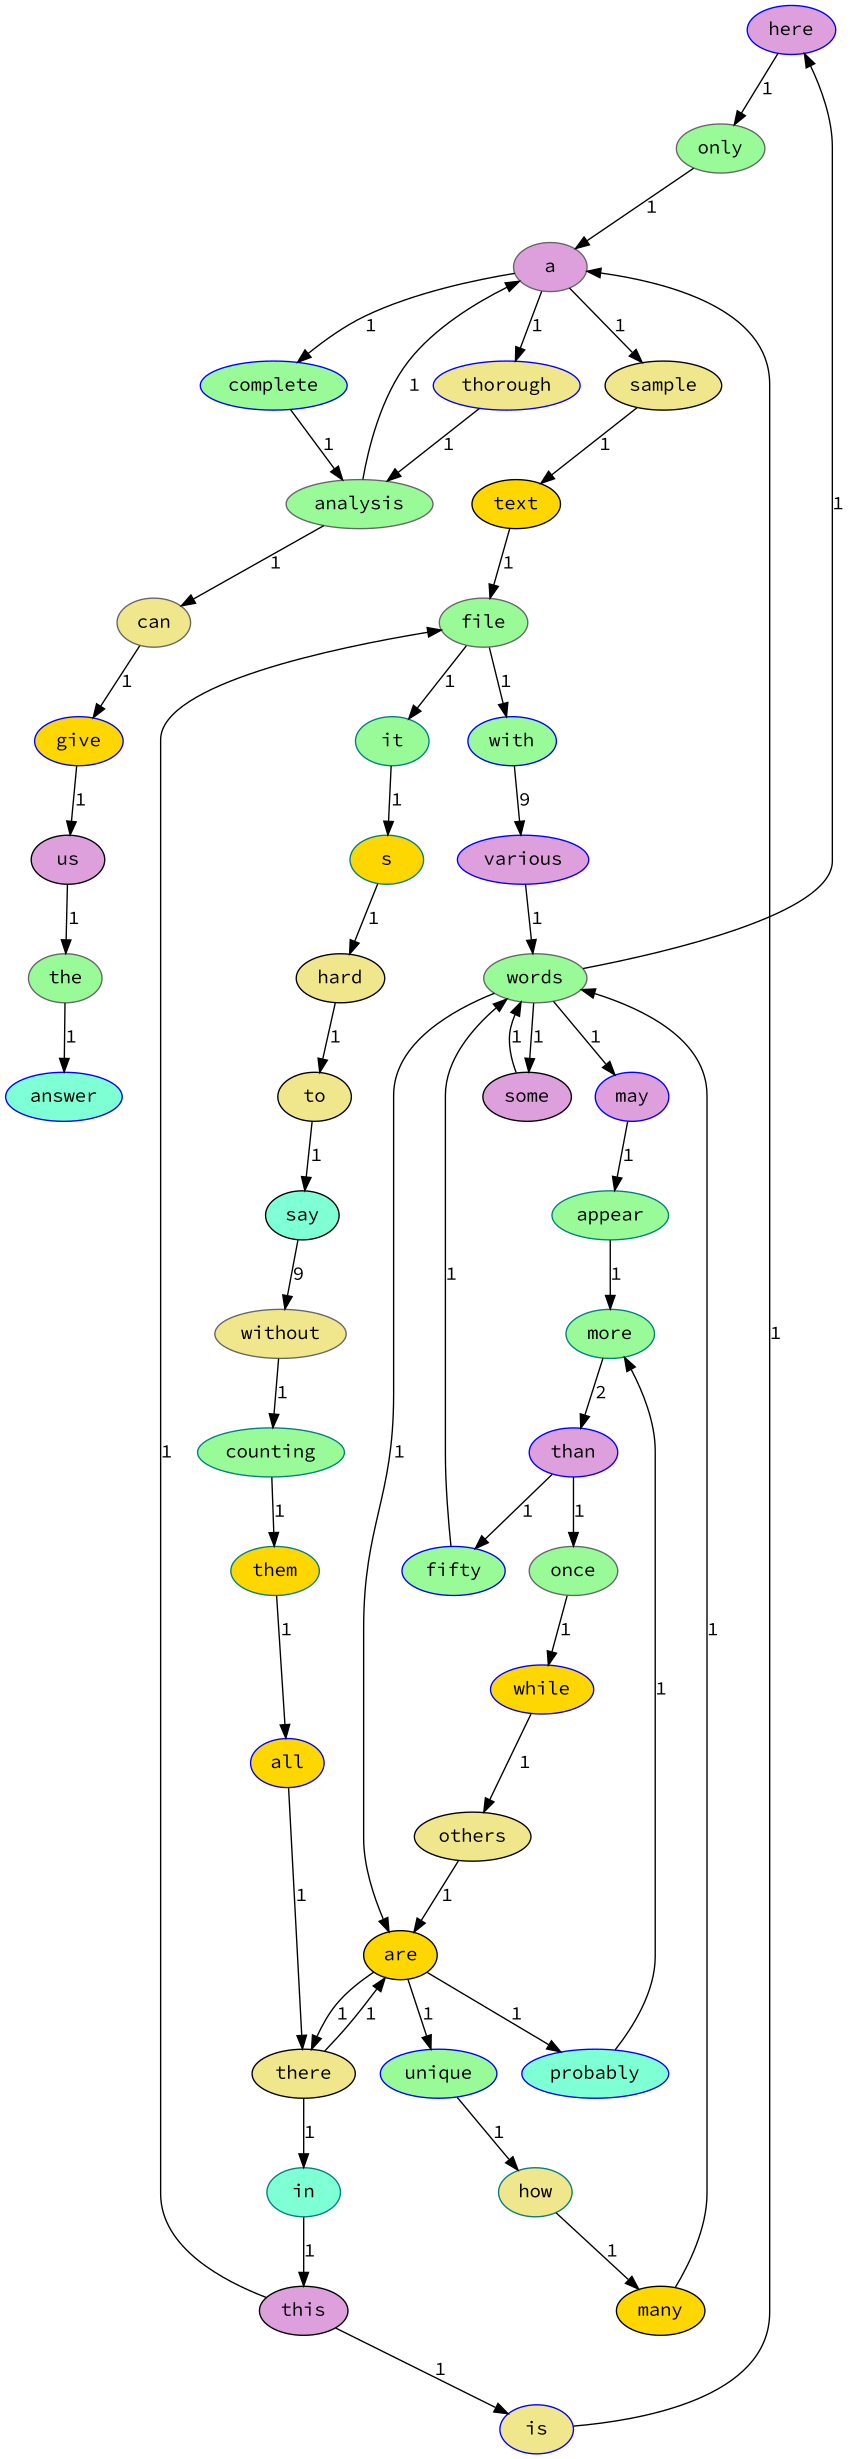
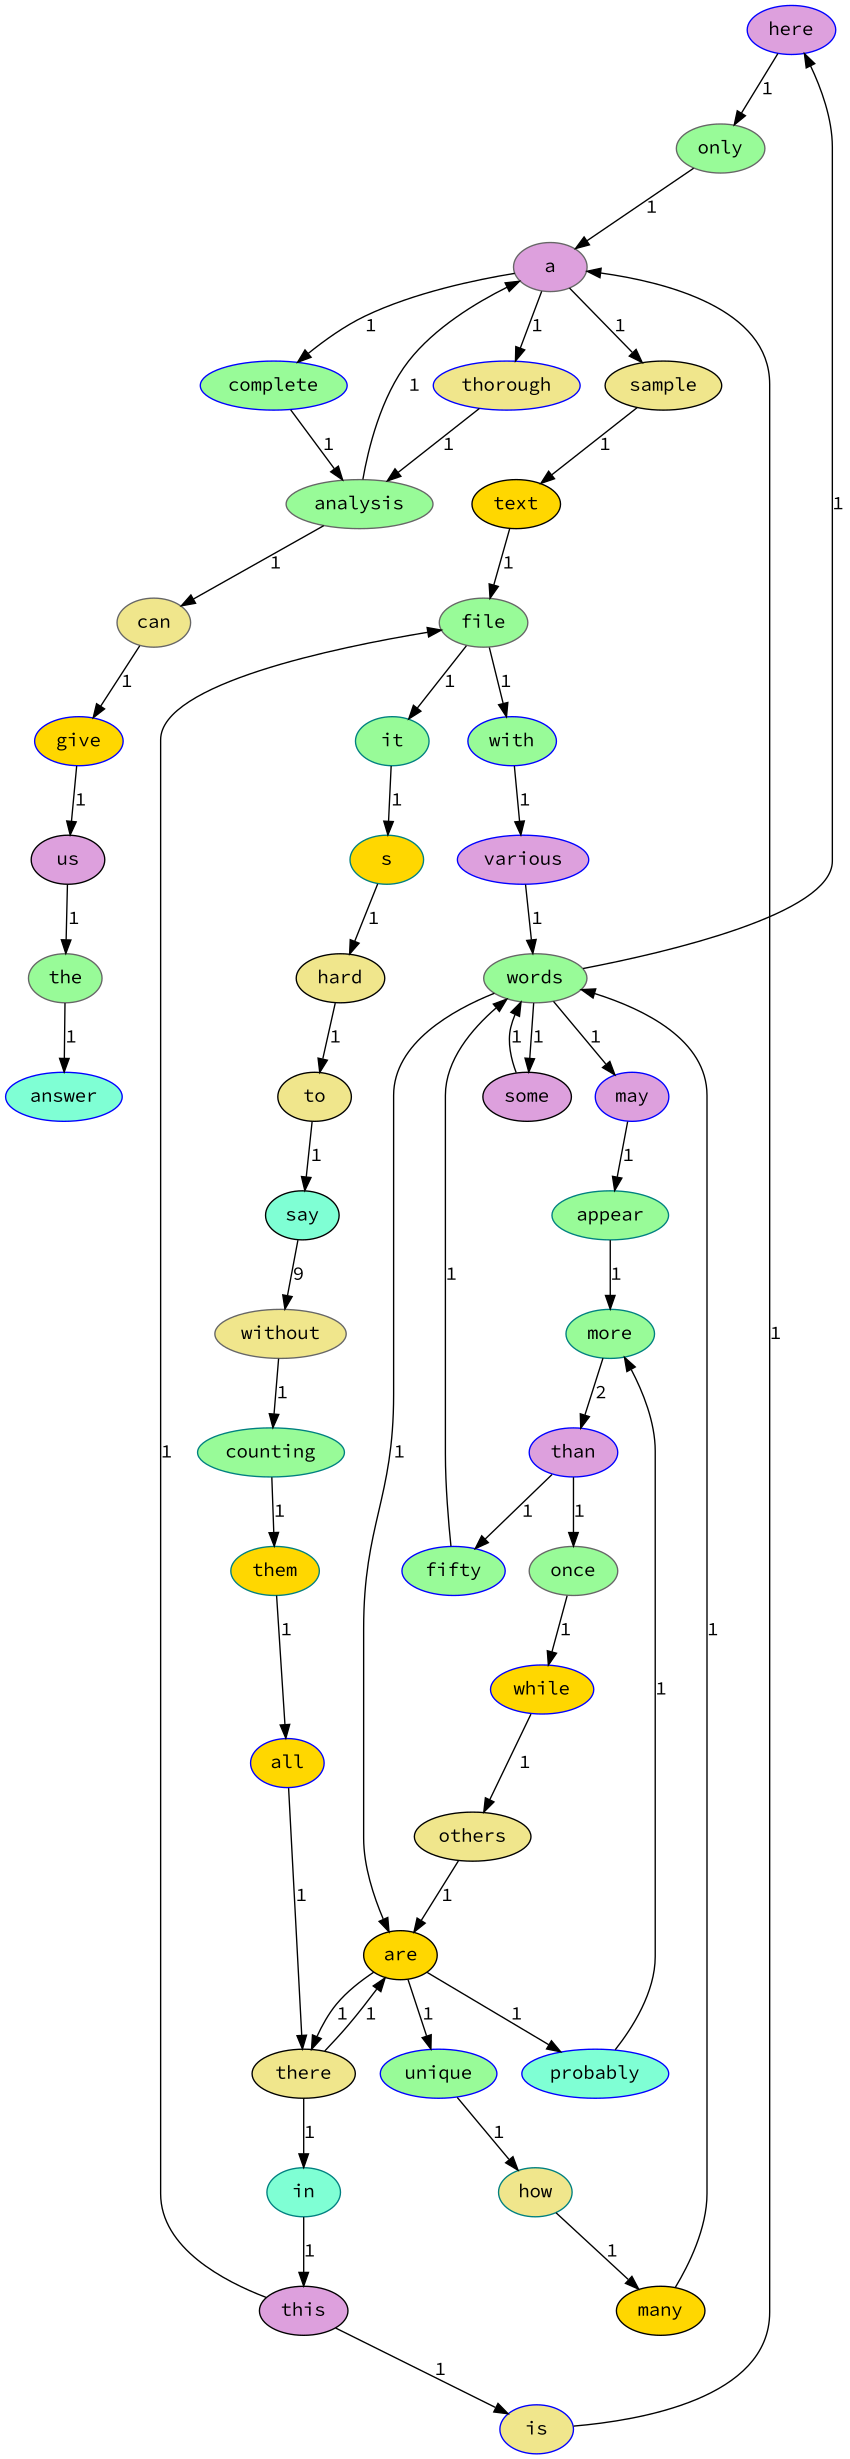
edge "with" -> "various": label "9" -> "1"
